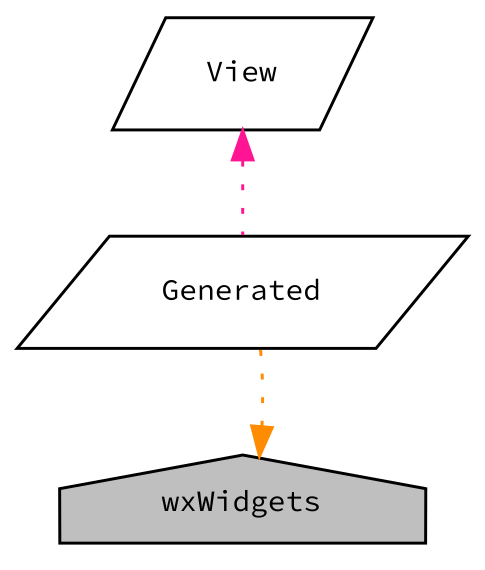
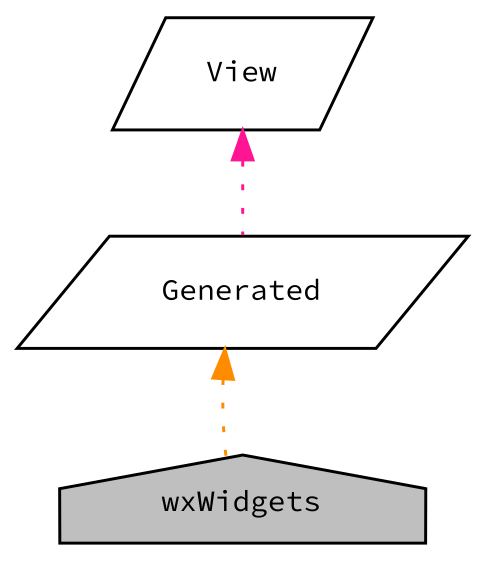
edge "Generated" -> "wxWidgets": reversed
